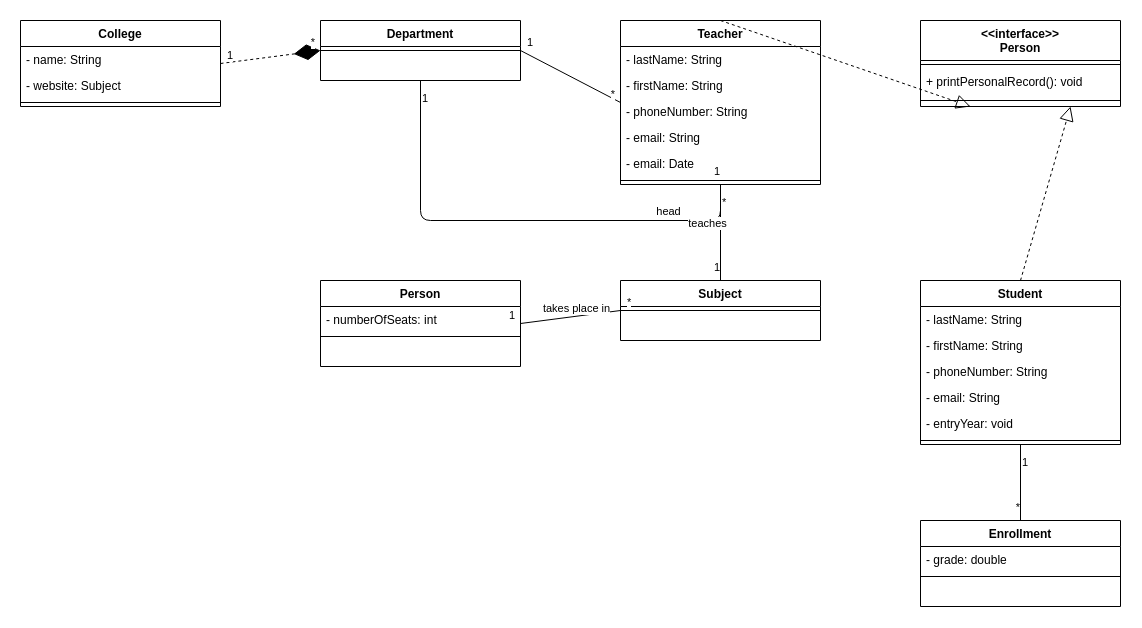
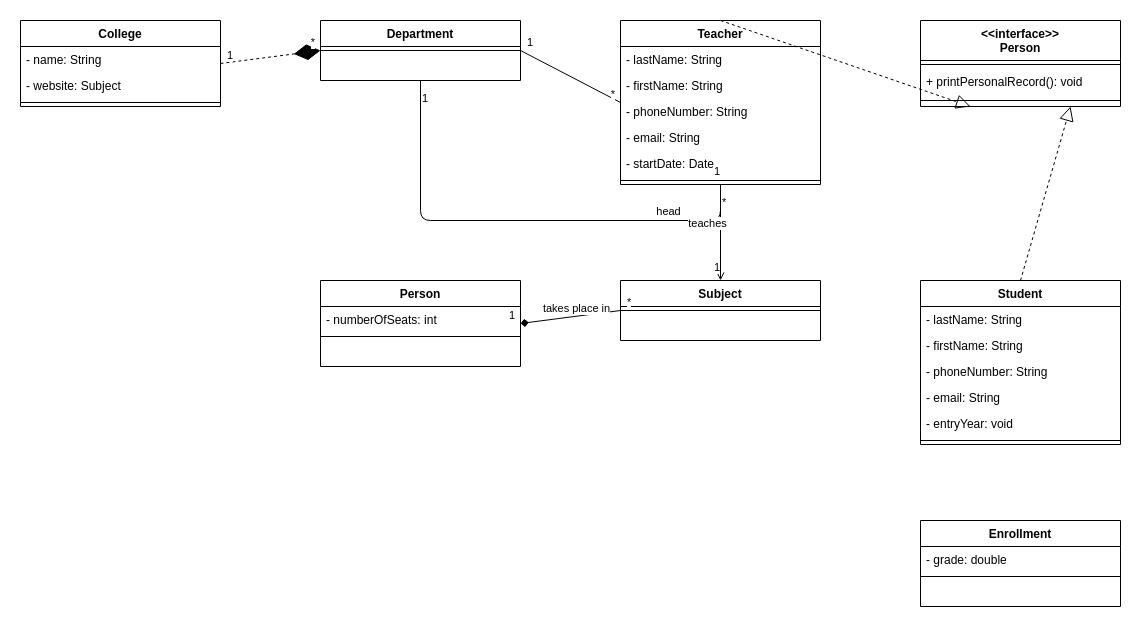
node "- email: Date": label "- email: Date" -> "- startDate: Date"
edge "Teacher" -- "Subject": arrowhead none -> open
edge "Subject" -- "Person": arrowhead none -> diamond
edge "Student" -- "Enrollment": removed, labels "1", "*"
